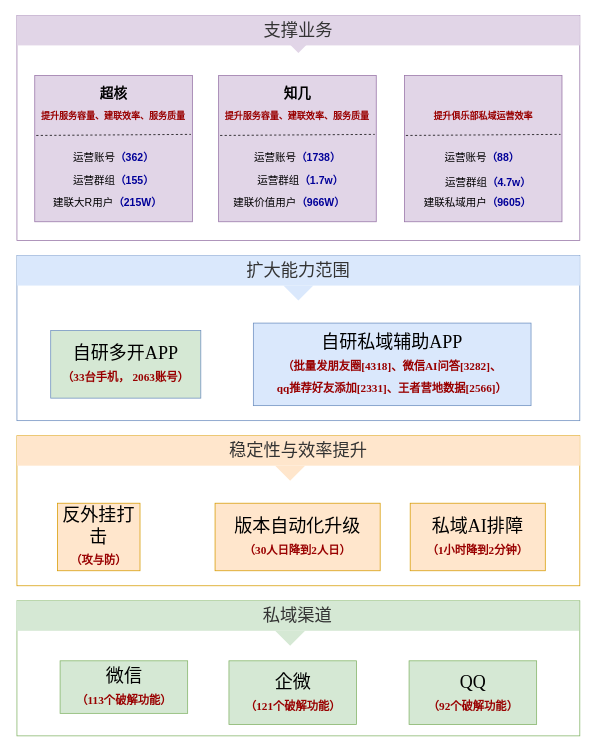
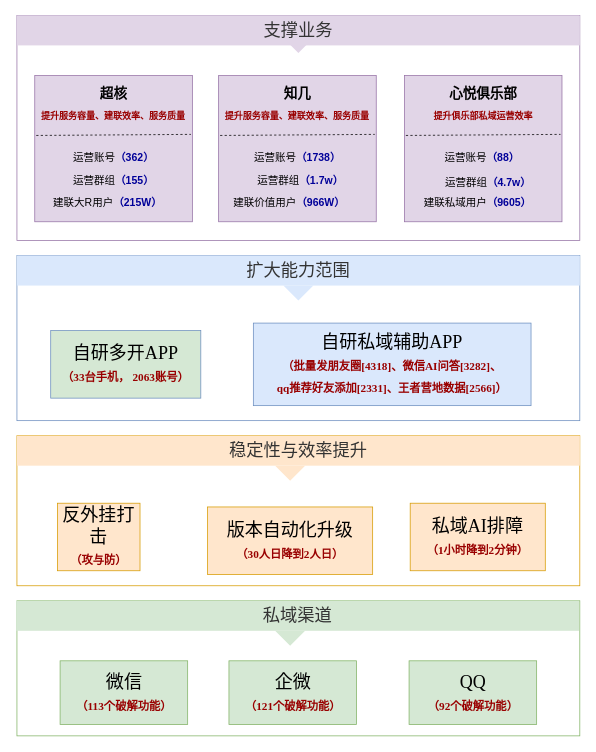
node "心悦俱乐部": added
node "版本自动化升级 （30人日降到2人日）": moved (297, 537) -> (290, 540)
node "微信 （113个破解功能）": size 128x53 -> 128x64
